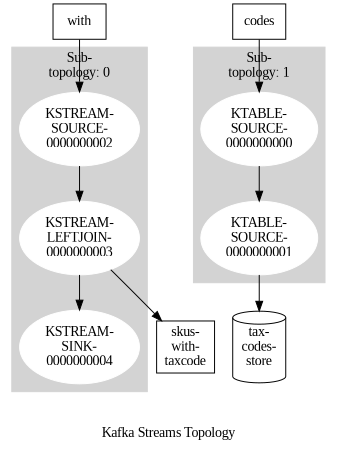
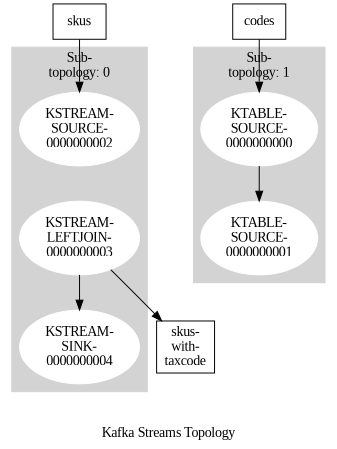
node "with": label "with" -> "skus"
edge "KSTREAM- SOURCE- 0000000002" -> "KSTREAM- LEFTJOIN- 0000000003": removed
node "tax- codes- store": removed
